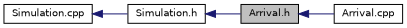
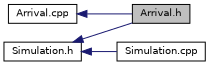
edge "Simulation.h" -> "Simulation.cpp": reversed
edge "Arrival.cpp" -> "Arrival.h": reversed
